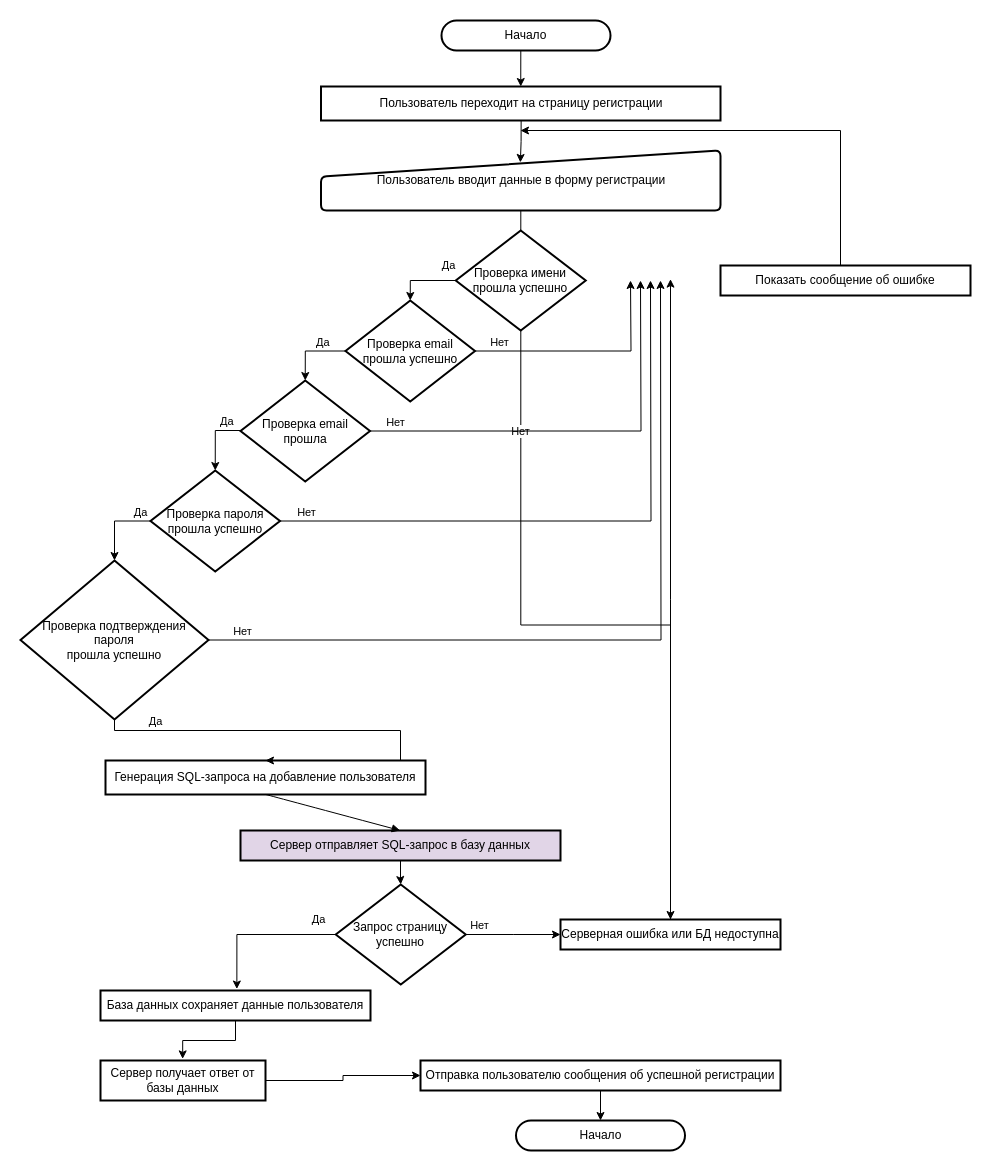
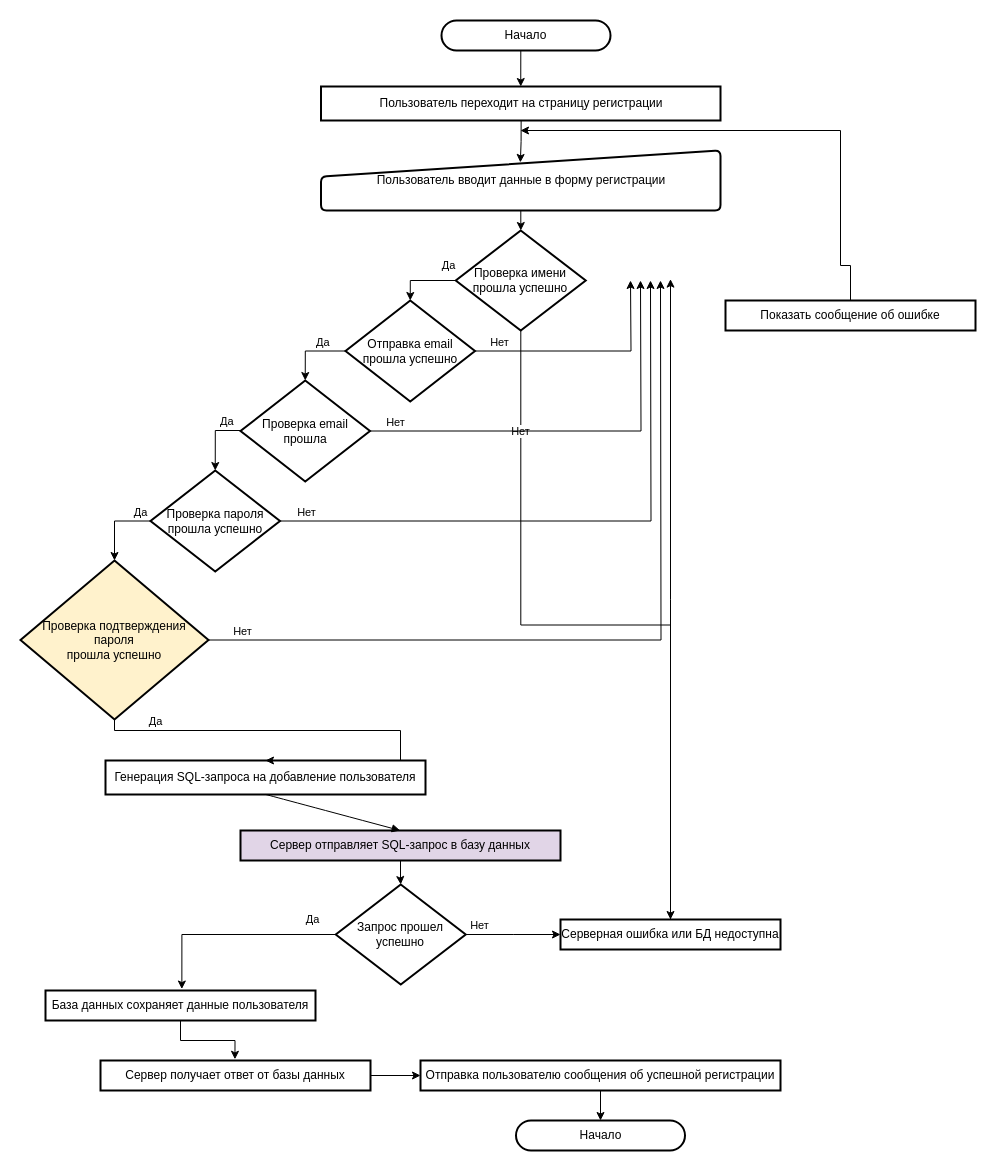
edge "Пользователь вводит данные в форму регистрации" -- "Проверка имени прошла успешно": arrowhead none -> classic
node "Показать сообщение об ошибке": moved (846, 281) -> (851, 316)
node "Проверка email прошла успешно": label "Проверка email прошла успешно" -> "Отправка email прошла успешно"
node "Проверка подтверждения пароля прошла успешно": fillcolor #ffffff -> #fff2cc
node "Запрос страницу успешно": label "Запрос страницу успешно" -> "Запрос прошел успешно"
node "База данных сохраняет данные пользователя": moved (236, 1006) -> (181, 1006)
node "Сервер получает ответ от базы данных": size 165x40 -> 270x30
